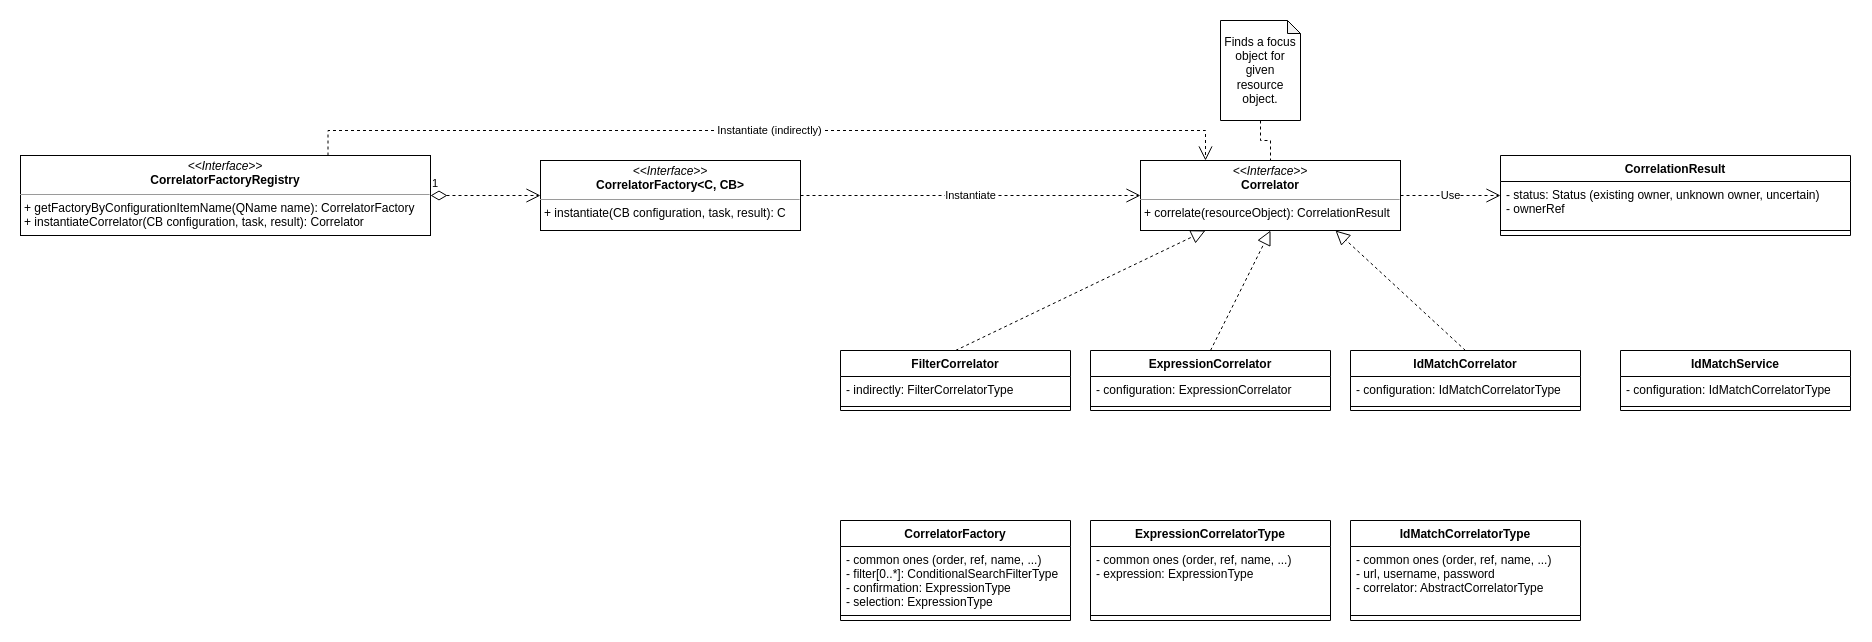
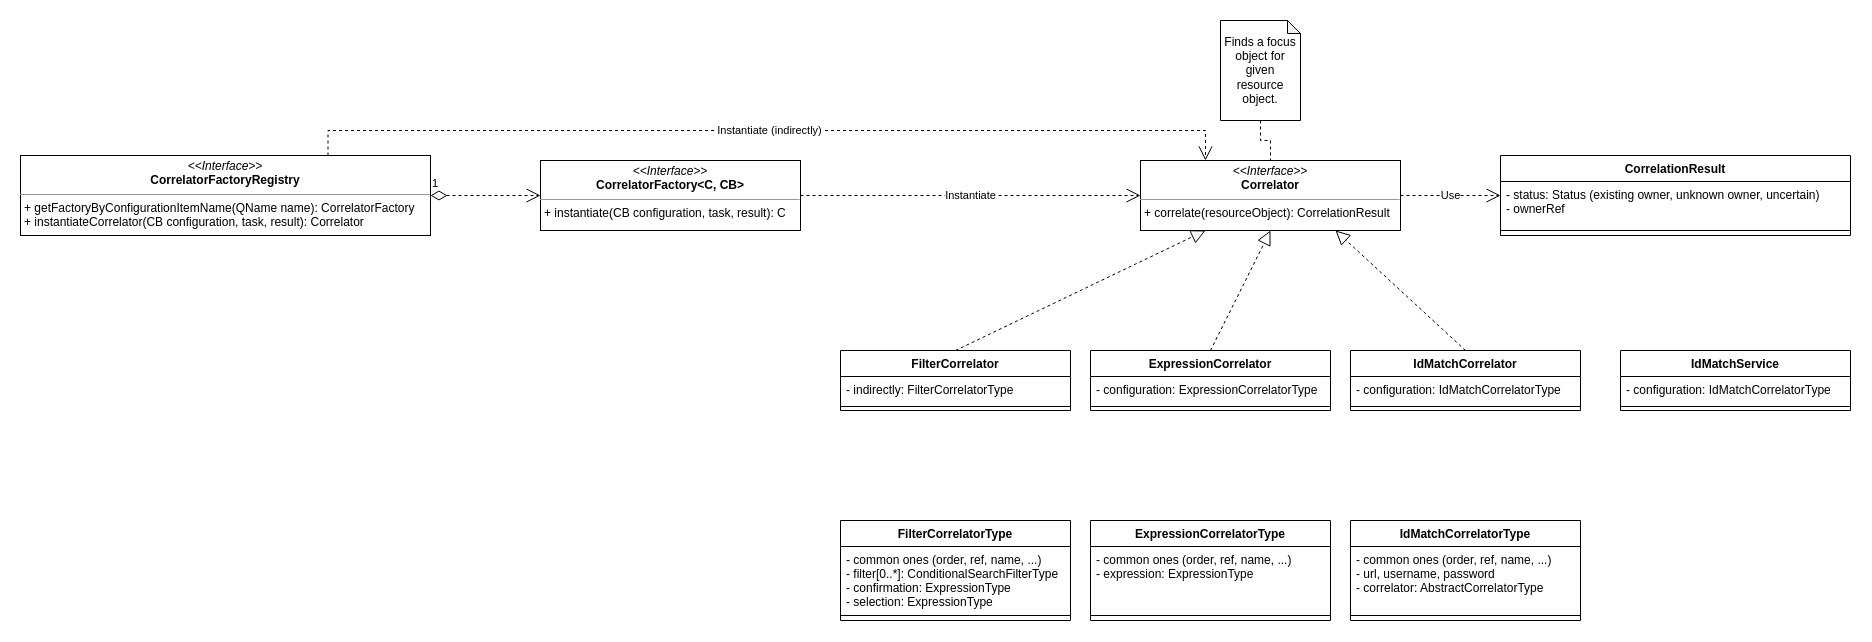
node "- configuration: ExpressionCorrelator": label "- configuration: ExpressionCorrelator" -> "- configuration: ExpressionCorrelatorType"
node "CorrelatorFactory": label "CorrelatorFactory" -> "FilterCorrelatorType"
